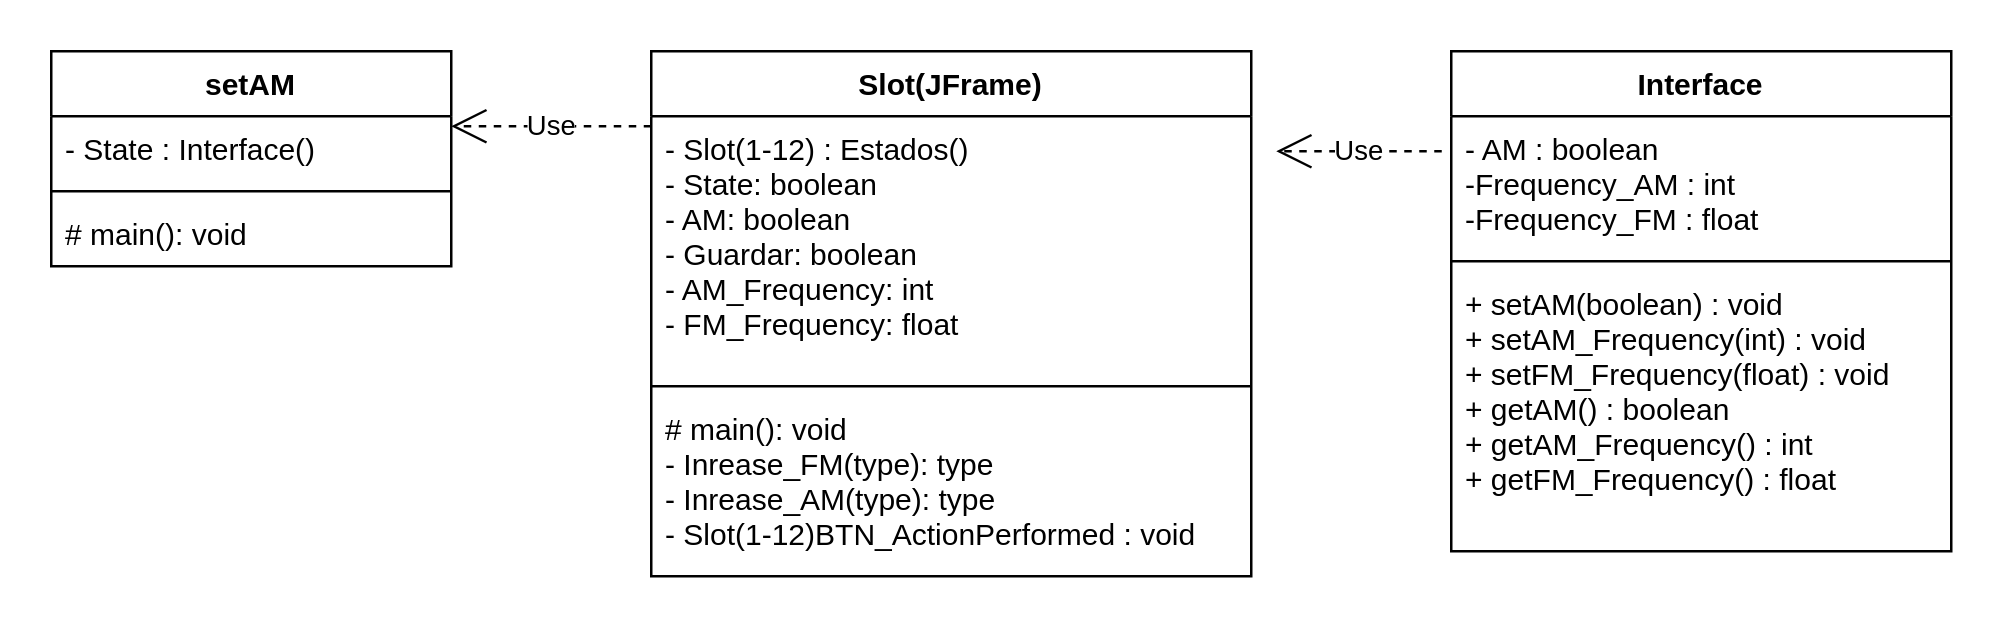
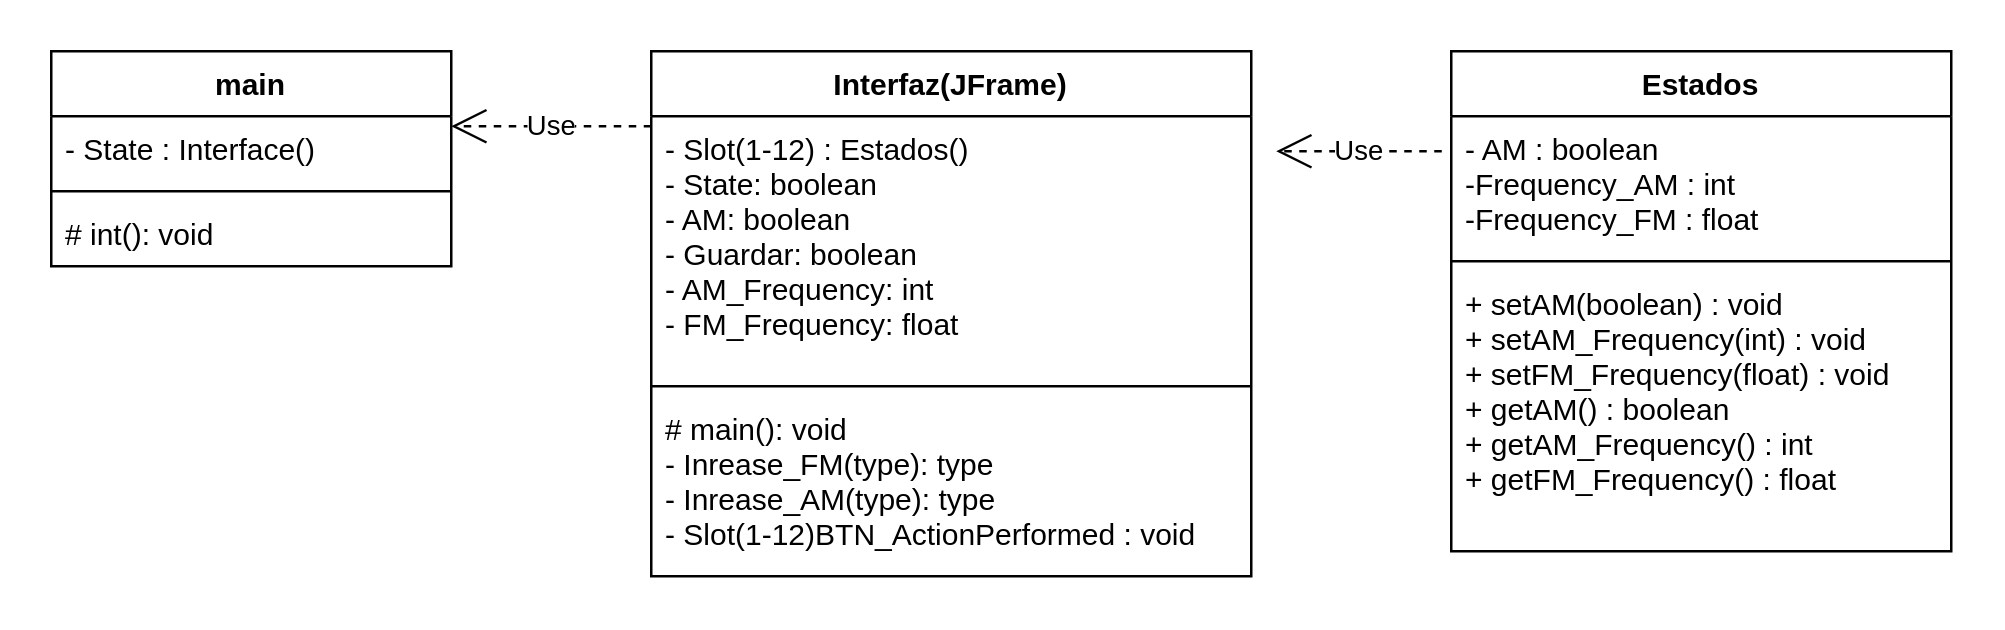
node "setAM": label "setAM" -> "main"
node "Slot(JFrame)": label "Slot(JFrame)" -> "Interfaz(JFrame)"
node "Interface": label "Interface" -> "Estados"
node "# main(): void": label "# main(): void" -> "# int(): void"
